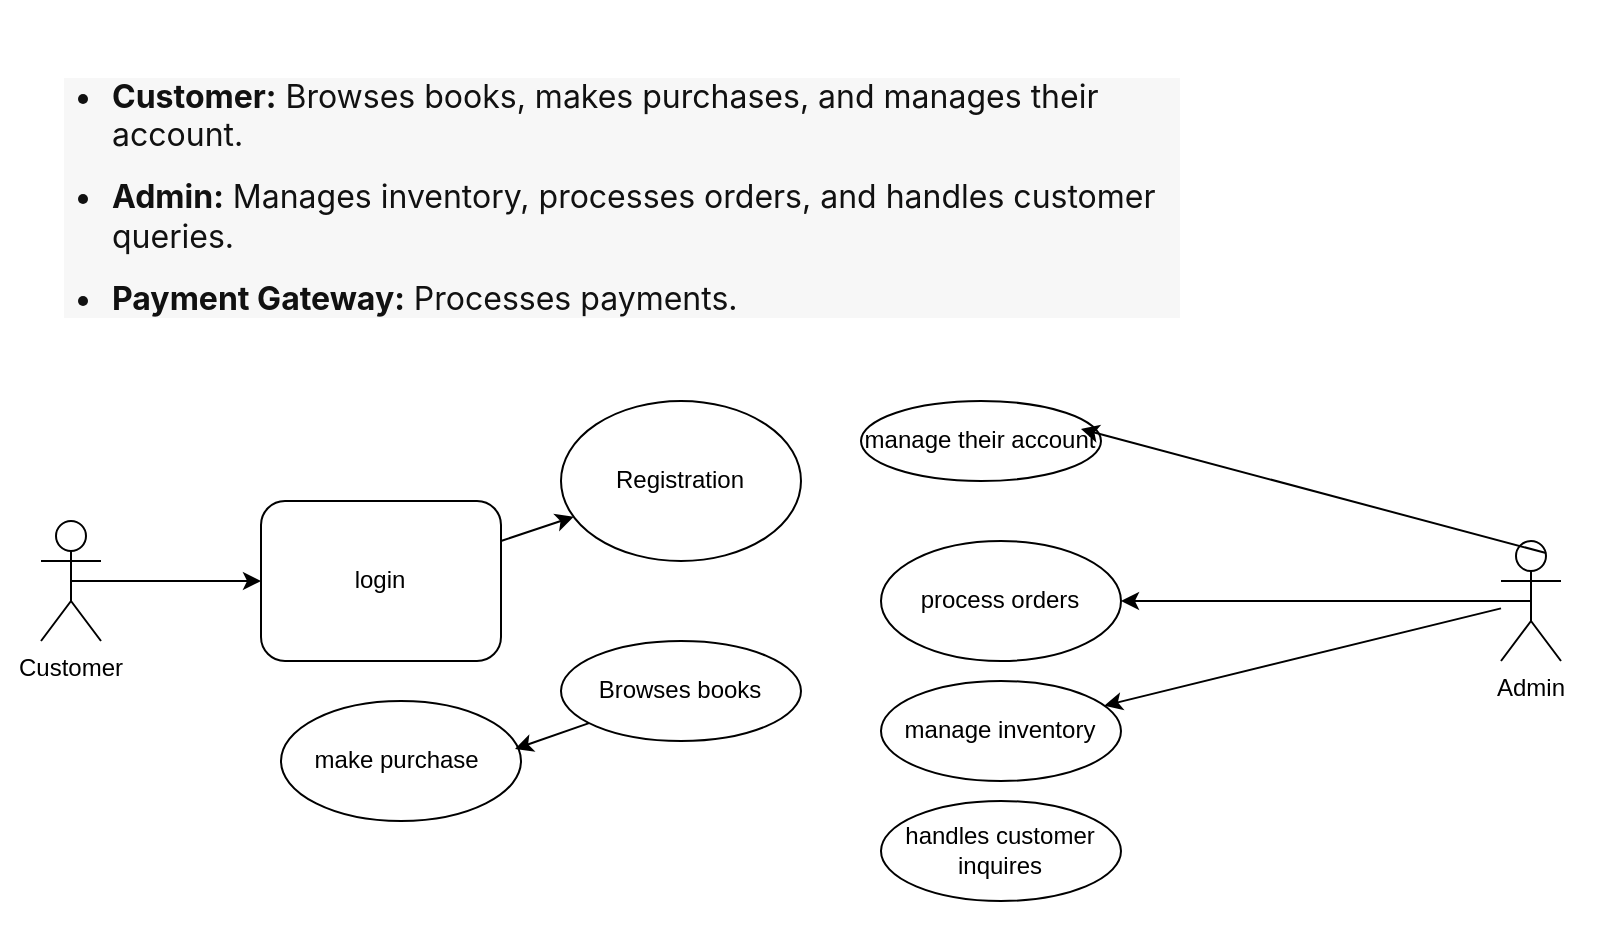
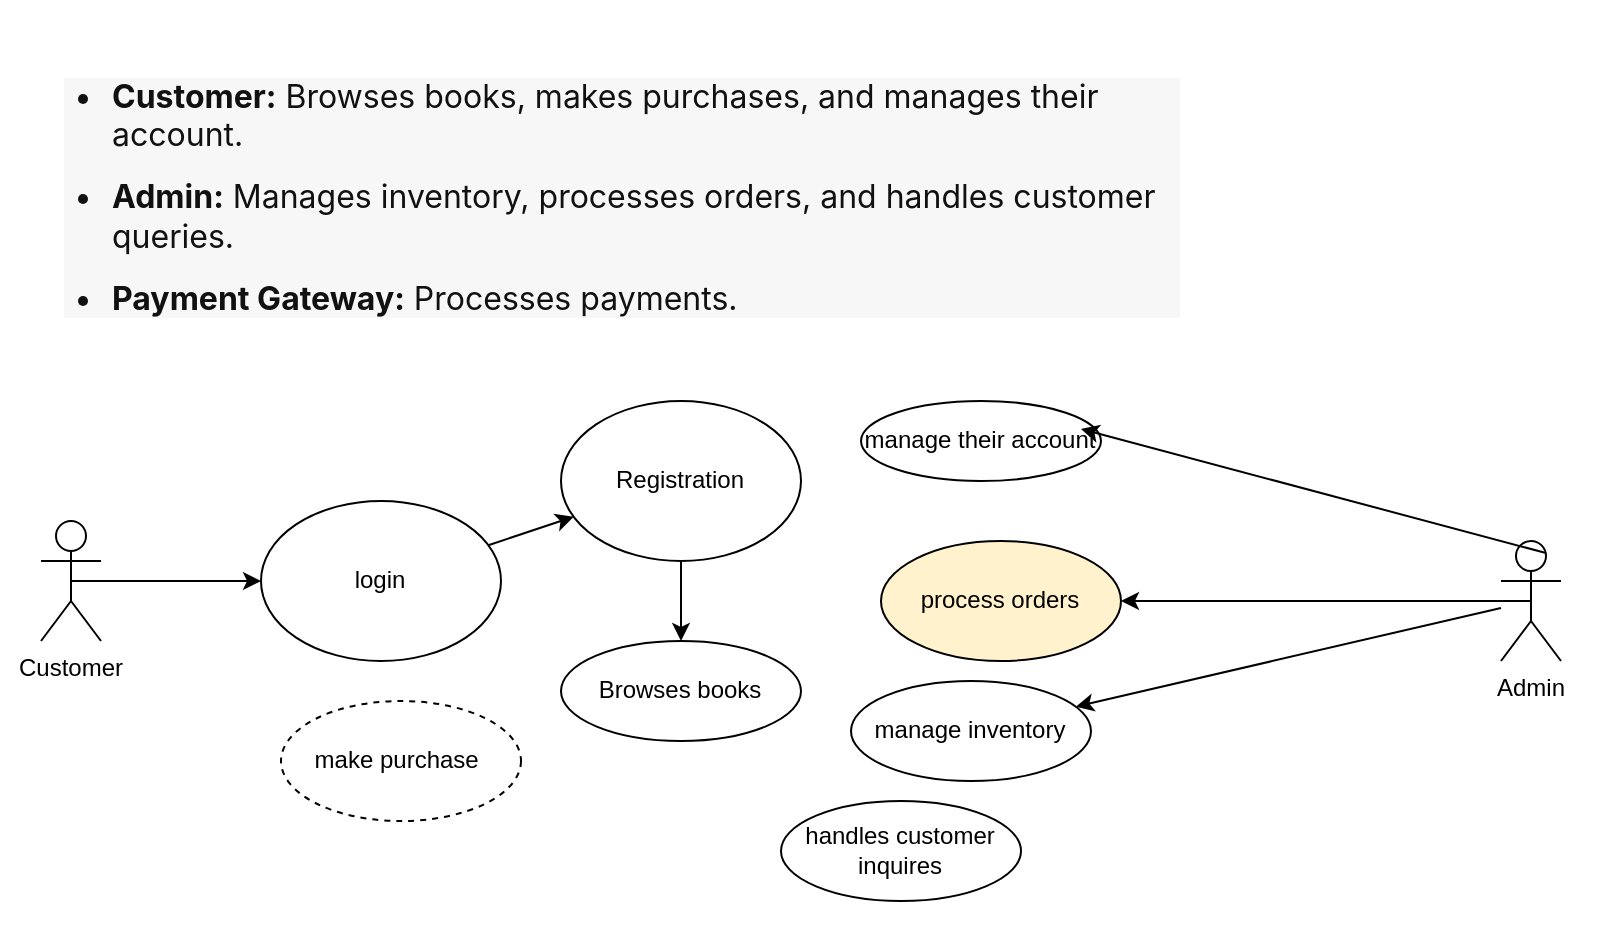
node "login": shape rounded rectangle -> ellipse
edge "Registration" -> "Browses books": added
node "process orders": fillcolor #ffffff -> #fff2cc
node "manage inventory": moved (1001, 731) -> (971, 731)
edge "Browses books" -> "make purchase": removed
node "make purchase": style solid -> dashed
node "handles customer inquires": moved (1001, 851) -> (901, 851)
